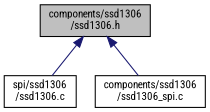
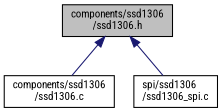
node "spi/ssd1306 /ssd1306.c": label "spi/ssd1306 /ssd1306.c" -> "components/ssd1306 /ssd1306.c"
node "components/ssd1306 /ssd1306_spi.c": label "components/ssd1306 /ssd1306_spi.c" -> "spi/ssd1306 /ssd1306_spi.c"
